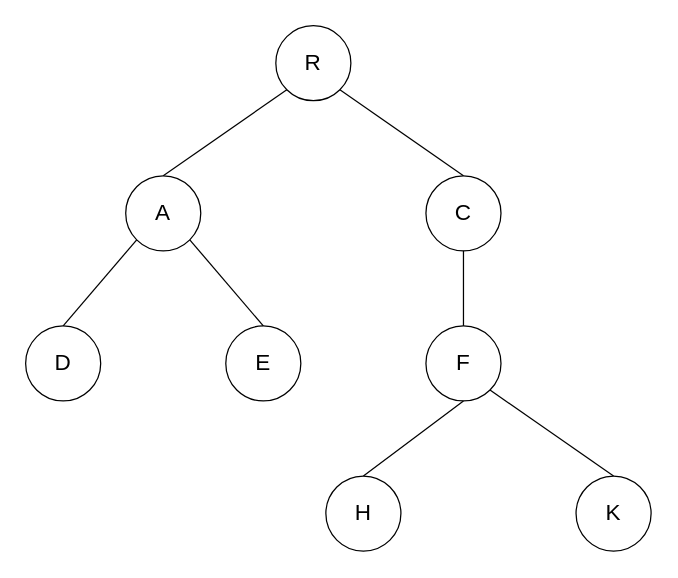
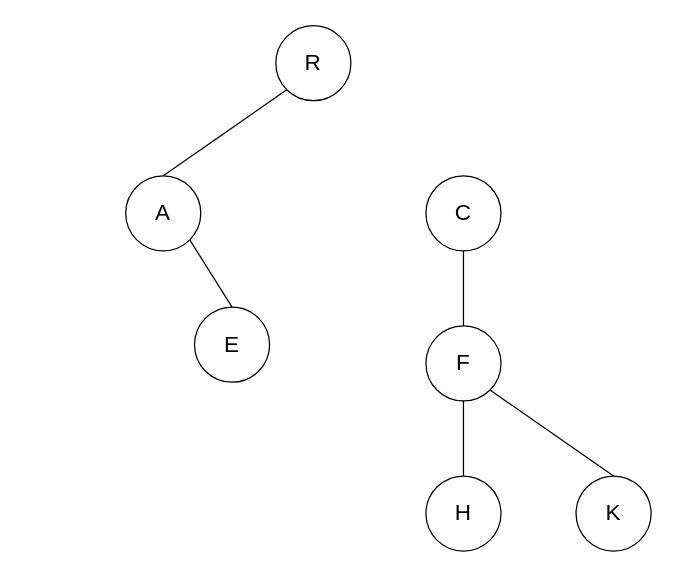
edge "R" -- "C": removed
edge "A" -- "D": removed
node "D": removed
node "E": moved (263, 363) -> (232, 344)
node "H": moved (363, 513) -> (463, 513)
